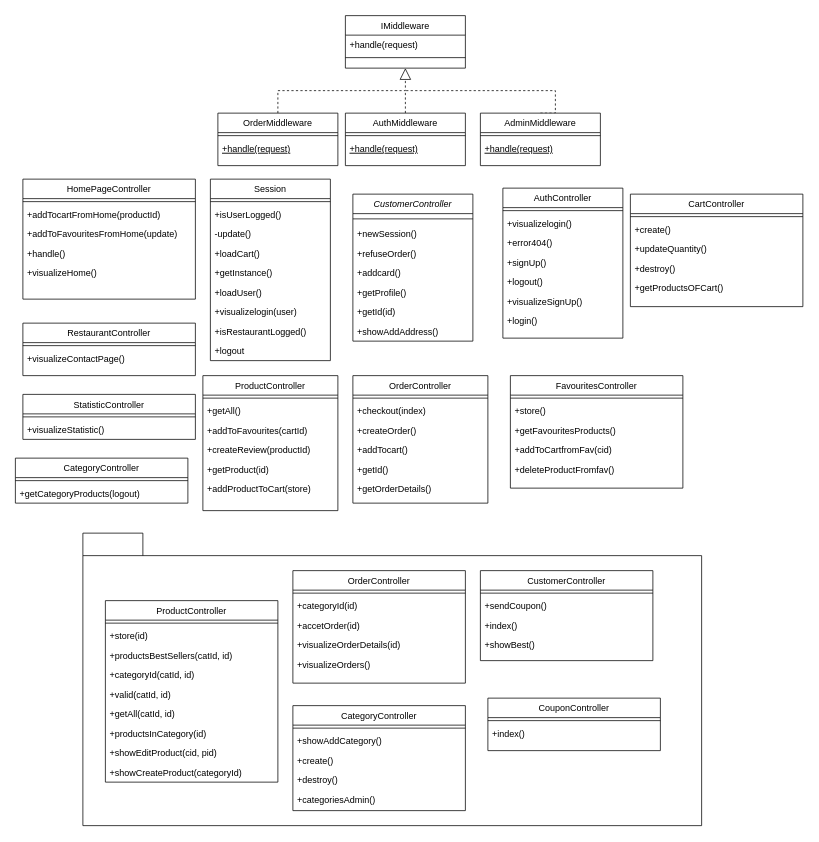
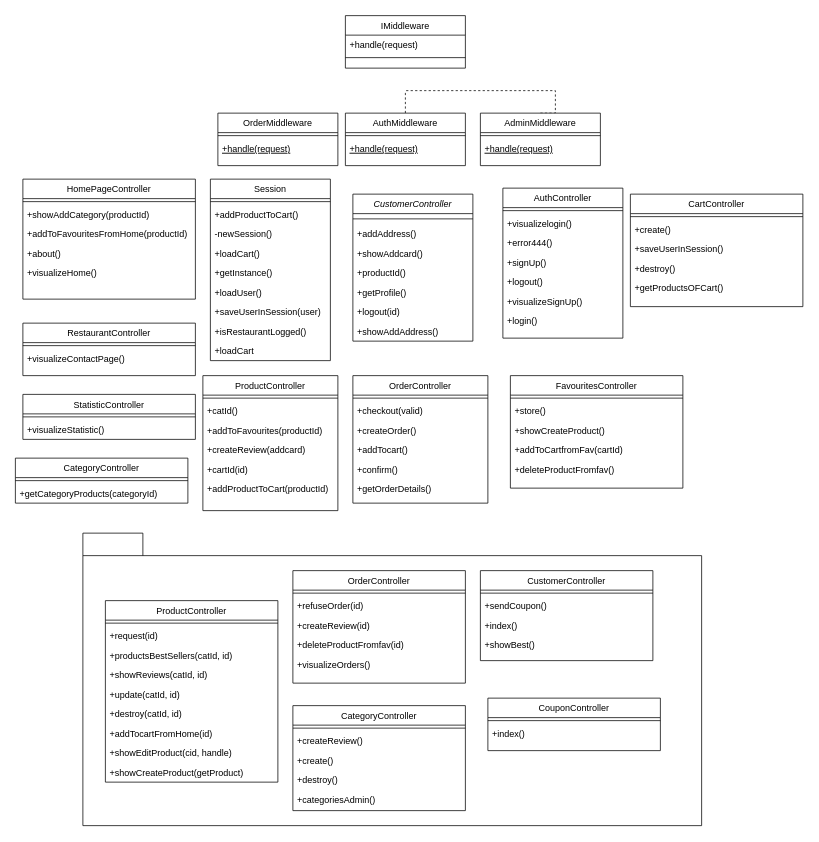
edge "OrderMiddleware" -> "IMiddleware": removed
node "+addTocartFromHome(productId)": label "+addTocartFromHome(productId)" -> "+showAddCategory(productId)"
node "+isUserLogged()": label "+isUserLogged()" -> "+addProductToCart()"
node "+addToFavouritesFromHome(update)": label "+addToFavouritesFromHome(update)" -> "+addToFavouritesFromHome(productId)"
node "-update()": label "-update()" -> "-newSession()"
node "+newSession()": label "+newSession()" -> "+addAddress()"
node "+error404()": label "+error404()" -> "+error444()"
node "+updateQuantity()": label "+updateQuantity()" -> "+saveUserInSession()"
node "+handle()": label "+handle()" -> "+about()"
node "+refuseOrder()": label "+refuseOrder()" -> "+showAddcard()"
node "+addcard()": label "+addcard()" -> "+productId()"
node "+visualizelogin(user)": label "+visualizelogin(user)" -> "+saveUserInSession(user)"
node "+getId(id)": label "+getId(id)" -> "+logout(id)"
node "+logout": label "+logout" -> "+loadCart"
node "+getAll()": label "+getAll()" -> "+catId()"
node "+checkout(index)": label "+checkout(index)" -> "+checkout(valid)"
node "+addToFavourites(cartId)": label "+addToFavourites(cartId)" -> "+addToFavourites(productId)"
node "+getFavouritesProducts()": label "+getFavouritesProducts()" -> "+showCreateProduct()"
node "+createReview(productId)": label "+createReview(productId)" -> "+createReview(addcard)"
node "+addToCartfromFav(cid)": label "+addToCartfromFav(cid)" -> "+addToCartfromFav(cartId)"
node "+getProduct(id)": label "+getProduct(id)" -> "+cartId(id)"
node "+getId()": label "+getId()" -> "+confirm()"
node "+addProductToCart(store)": label "+addProductToCart(store)" -> "+addProductToCart(productId)"
node "+getCategoryProducts(logout)": label "+getCategoryProducts(logout)" -> "+getCategoryProducts(categoryId)"
node "+categoryId(id)": label "+categoryId(id)" -> "+refuseOrder(id)"
node "+accetOrder(id)": label "+accetOrder(id)" -> "+createReview(id)"
node "+store(id)": label "+store(id)" -> "+request(id)"
node "+visualizeOrderDetails(id)": label "+visualizeOrderDetails(id)" -> "+deleteProductFromfav(id)"
node "+categoryId(catId, id)": label "+categoryId(catId, id)" -> "+showReviews(catId, id)"
node "+valid(catId, id)": label "+valid(catId, id)" -> "+update(catId, id)"
node "+getAll(catId, id)": label "+getAll(catId, id)" -> "+destroy(catId, id)"
node "+productsInCategory(id)": label "+productsInCategory(id)" -> "+addTocartFromHome(id)"
node "+showAddCategory()": label "+showAddCategory()" -> "+createReview()"
node "+showEditProduct(cid, pid)": label "+showEditProduct(cid, pid)" -> "+showEditProduct(cid, handle)"
node "+showCreateProduct(categoryId)": label "+showCreateProduct(categoryId)" -> "+showCreateProduct(getProduct)"
